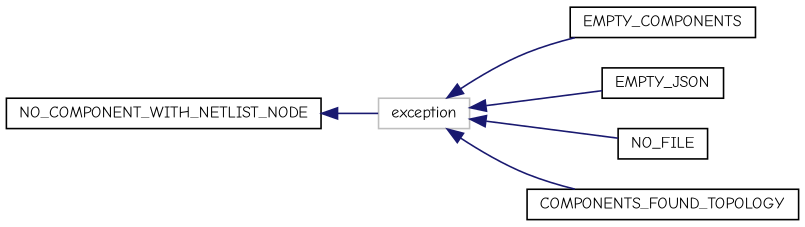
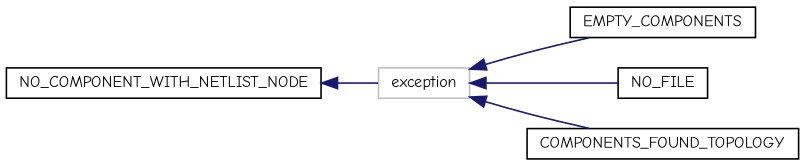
node "EMPTY_JSON": removed
